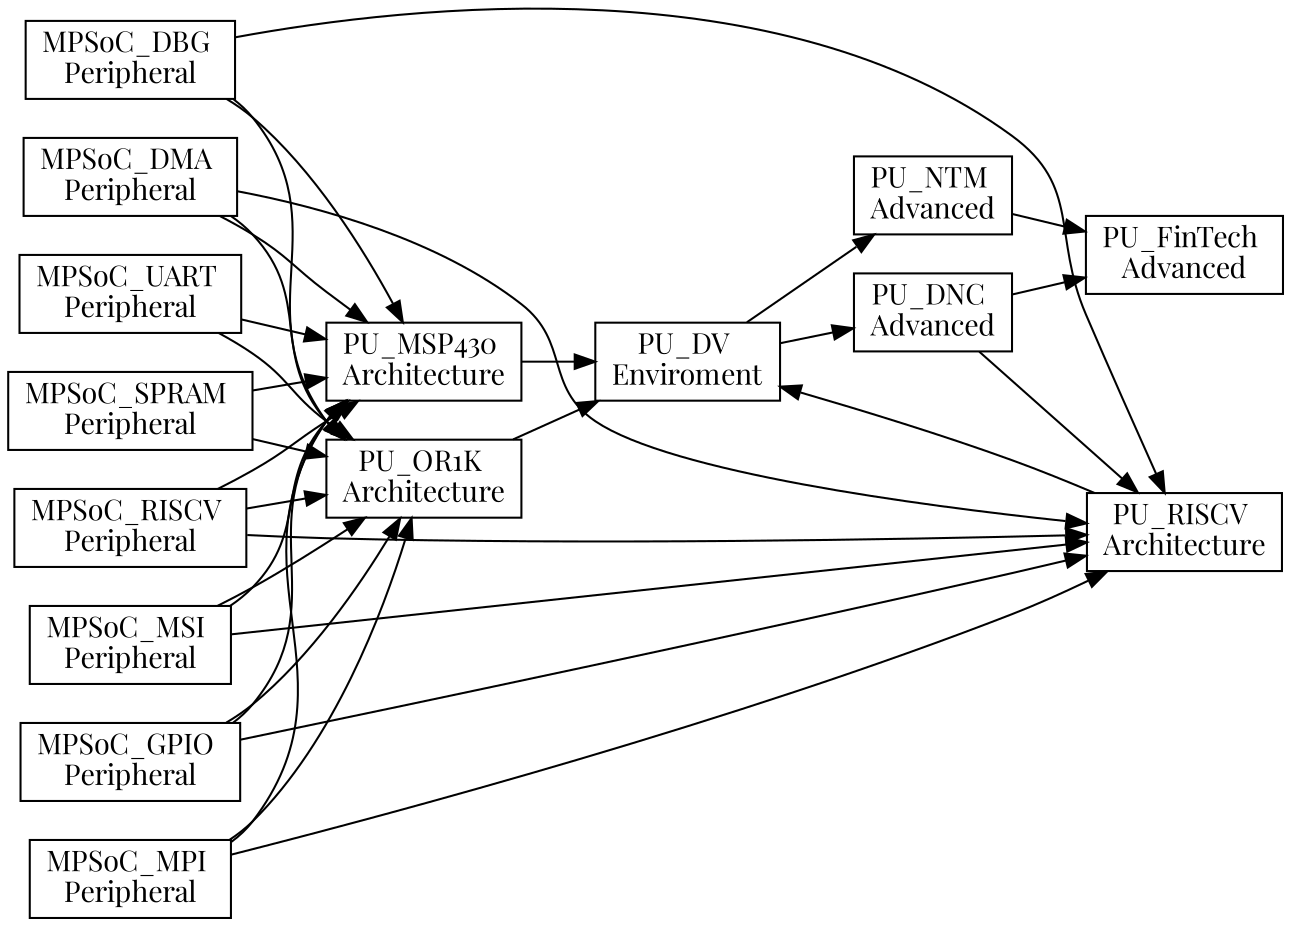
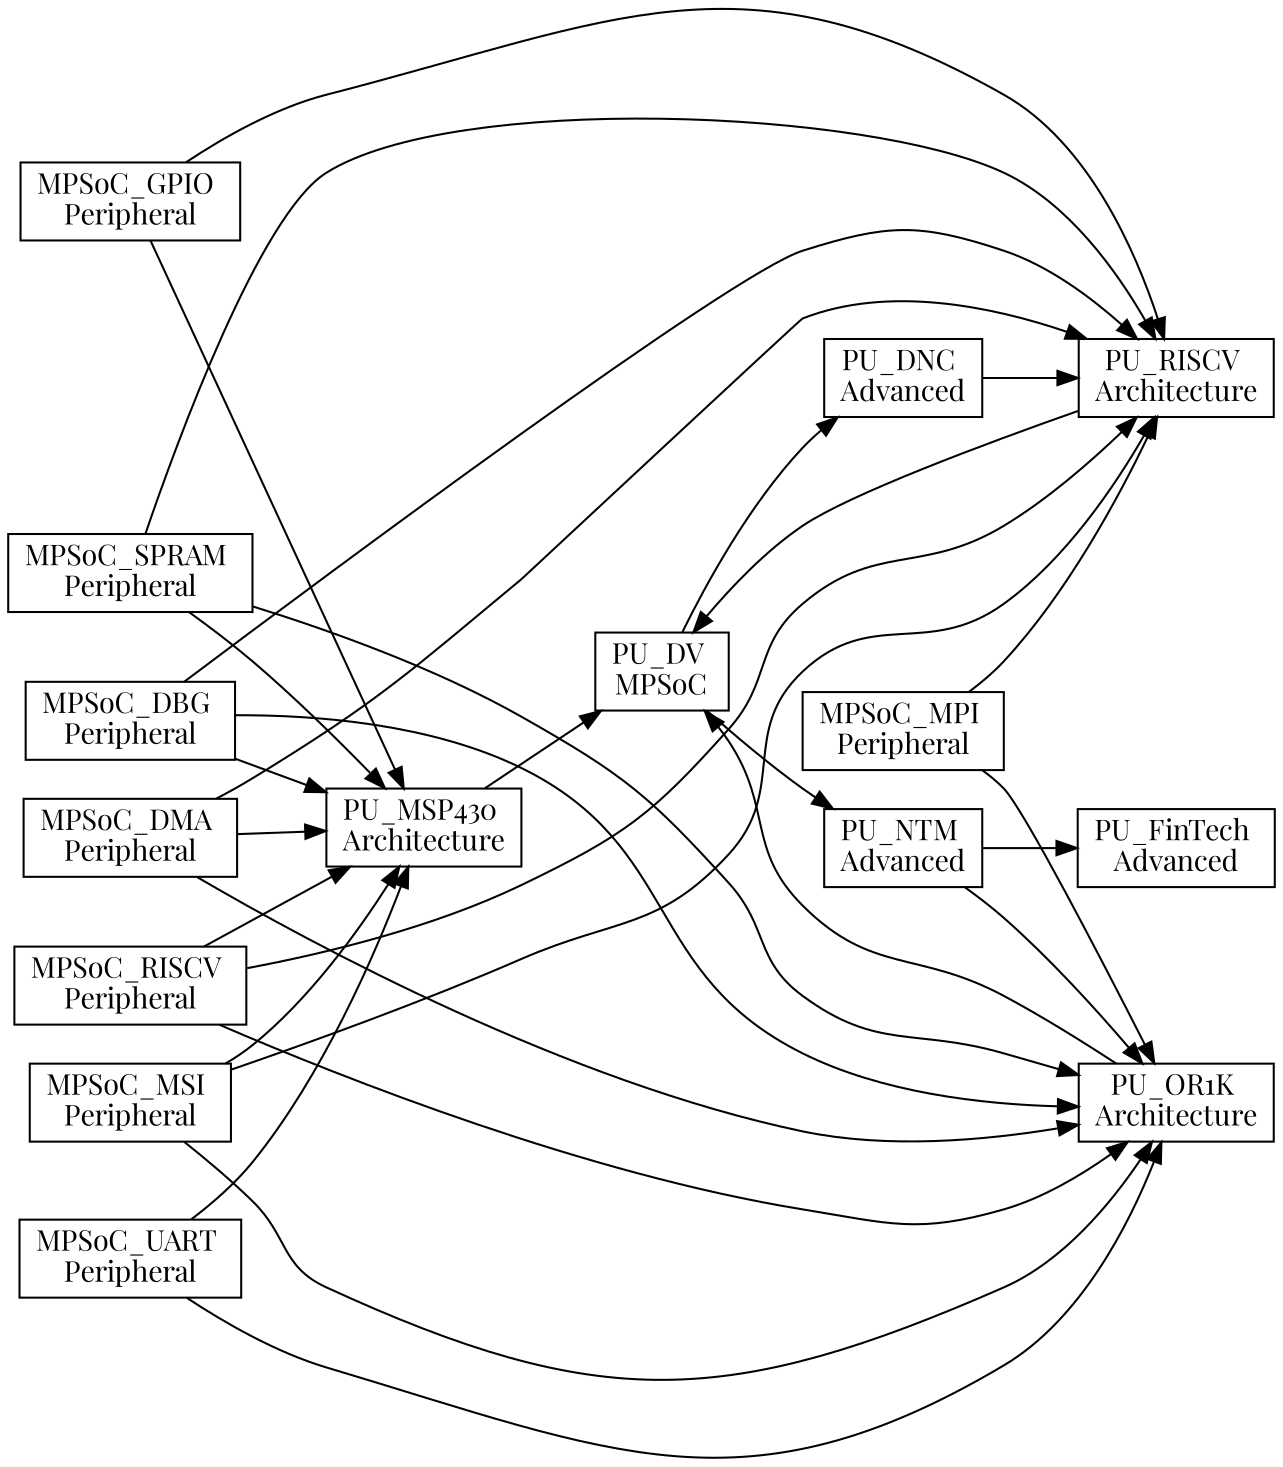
edge "MPSoC_SPRAM Peripheral" -> "PU_RISCV Architecture": added
edge "PU_DNC Advanced" -> "PU_FinTech Advanced": removed
node "PU_DV Enviroment": label "PU_DV Enviroment" -> "PU_DV MPSoC"
edge "MPSoC_GPIO Peripheral" -> "PU_OR1K Architecture": now "PU_NTM Advanced" -> "PU_OR1K Architecture"
edge "MPSoC_MPI Peripheral" -> "PU_MSP430 Architecture": removed
